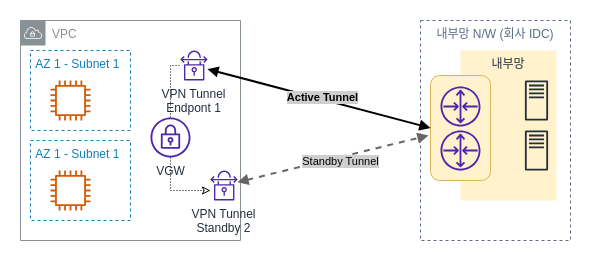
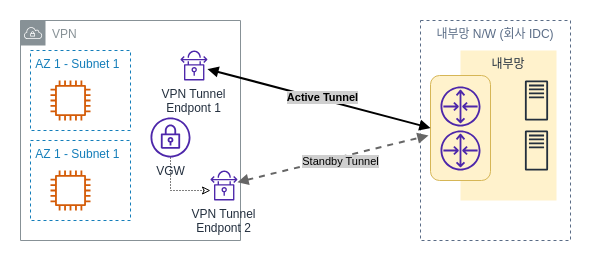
node "VPC": label "VPC" -> "VPN"
edge "VPN Tunnel Endpont 1" -- "VGW": removed
node "VPN Tunnel Standby 2": label "VPN Tunnel Standby 2" -> "VPN Tunnel Endpont 2"
